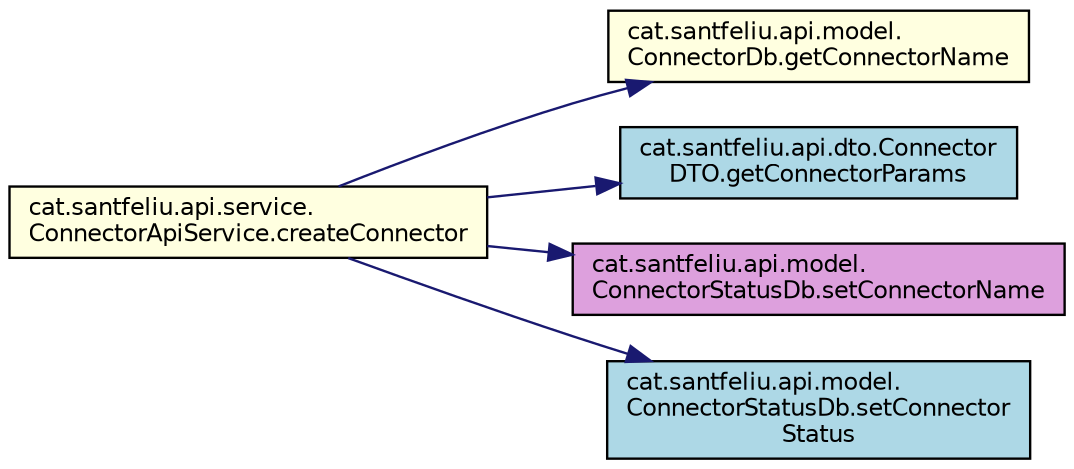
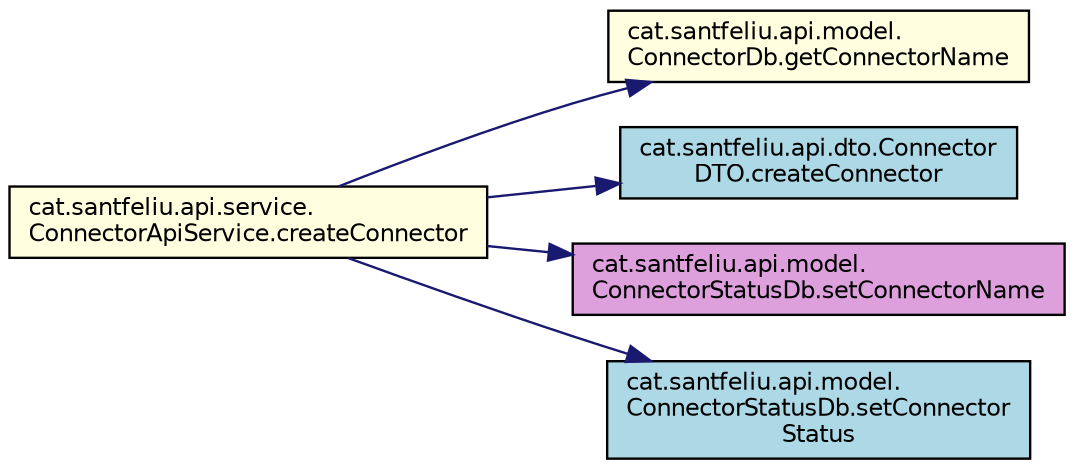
node "cat.santfeliu.api.dto.Connector DTO.getConnectorParams": label "cat.santfeliu.api.dto.Connector DTO.getConnectorParams" -> "cat.santfeliu.api.dto.Connector DTO.createConnector"
